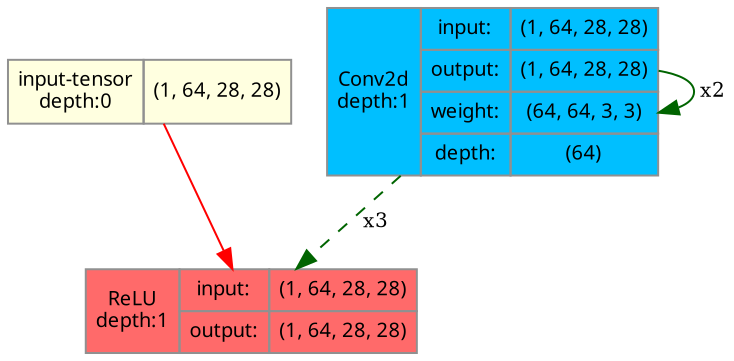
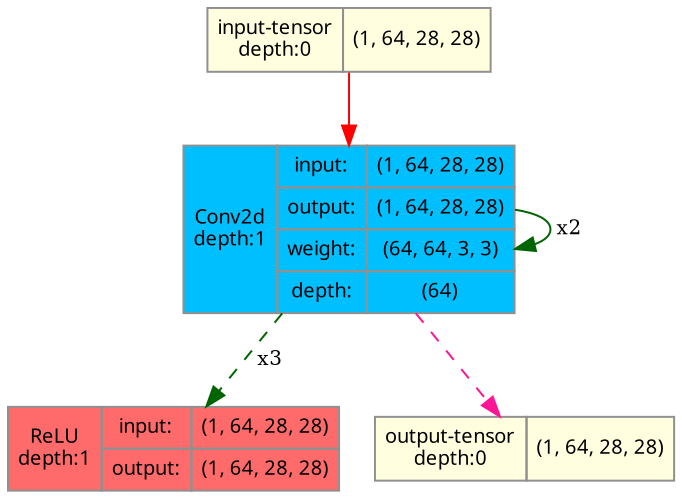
edge "input-tensor" -> "ReLU": now "input-tensor" -> "Conv2d"
node "output-tensor": added
